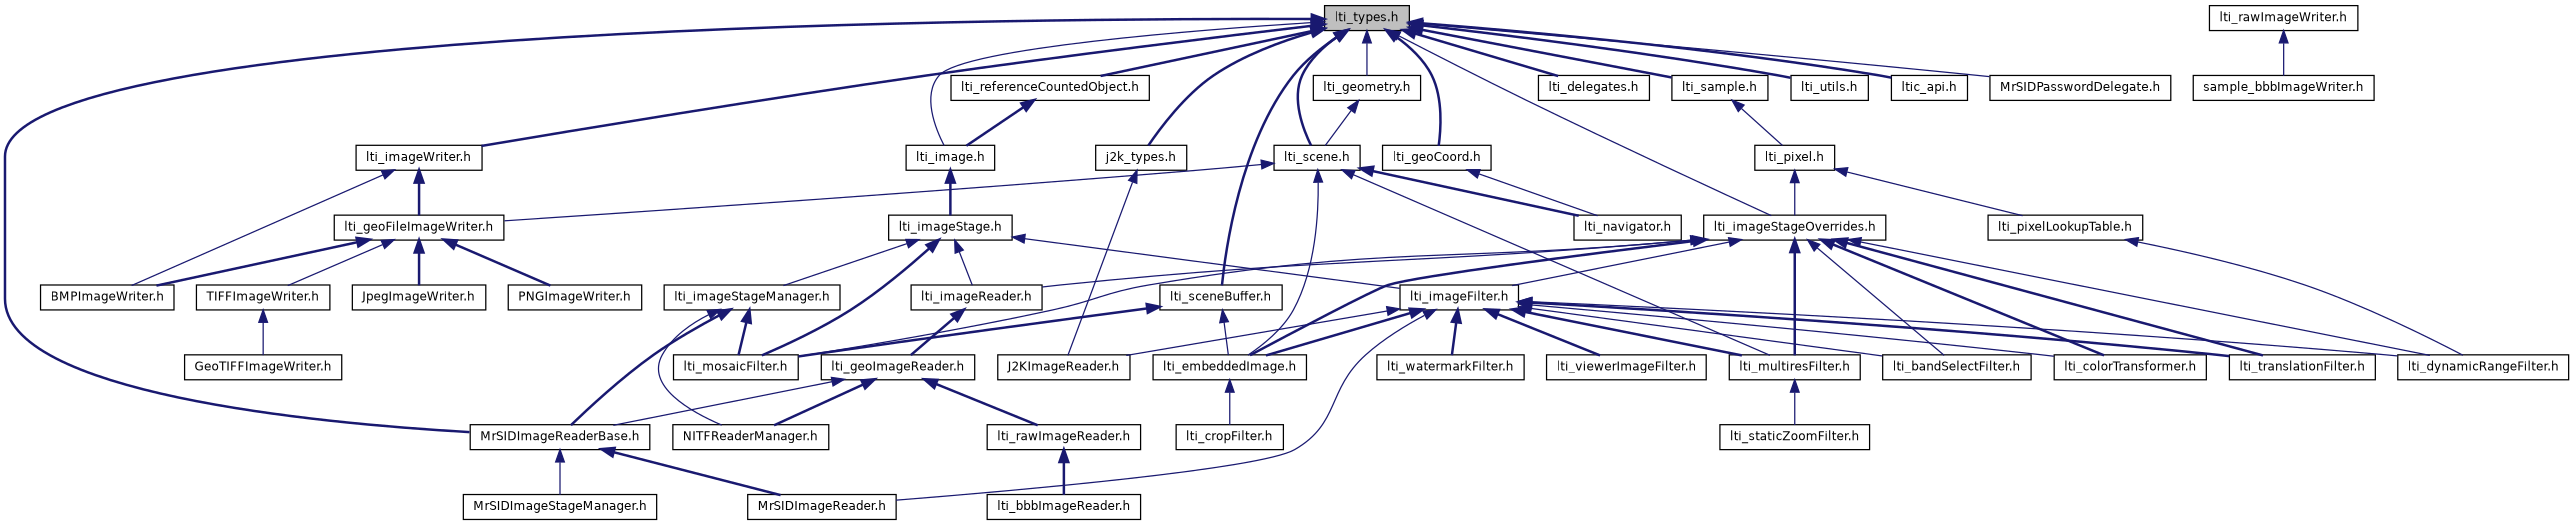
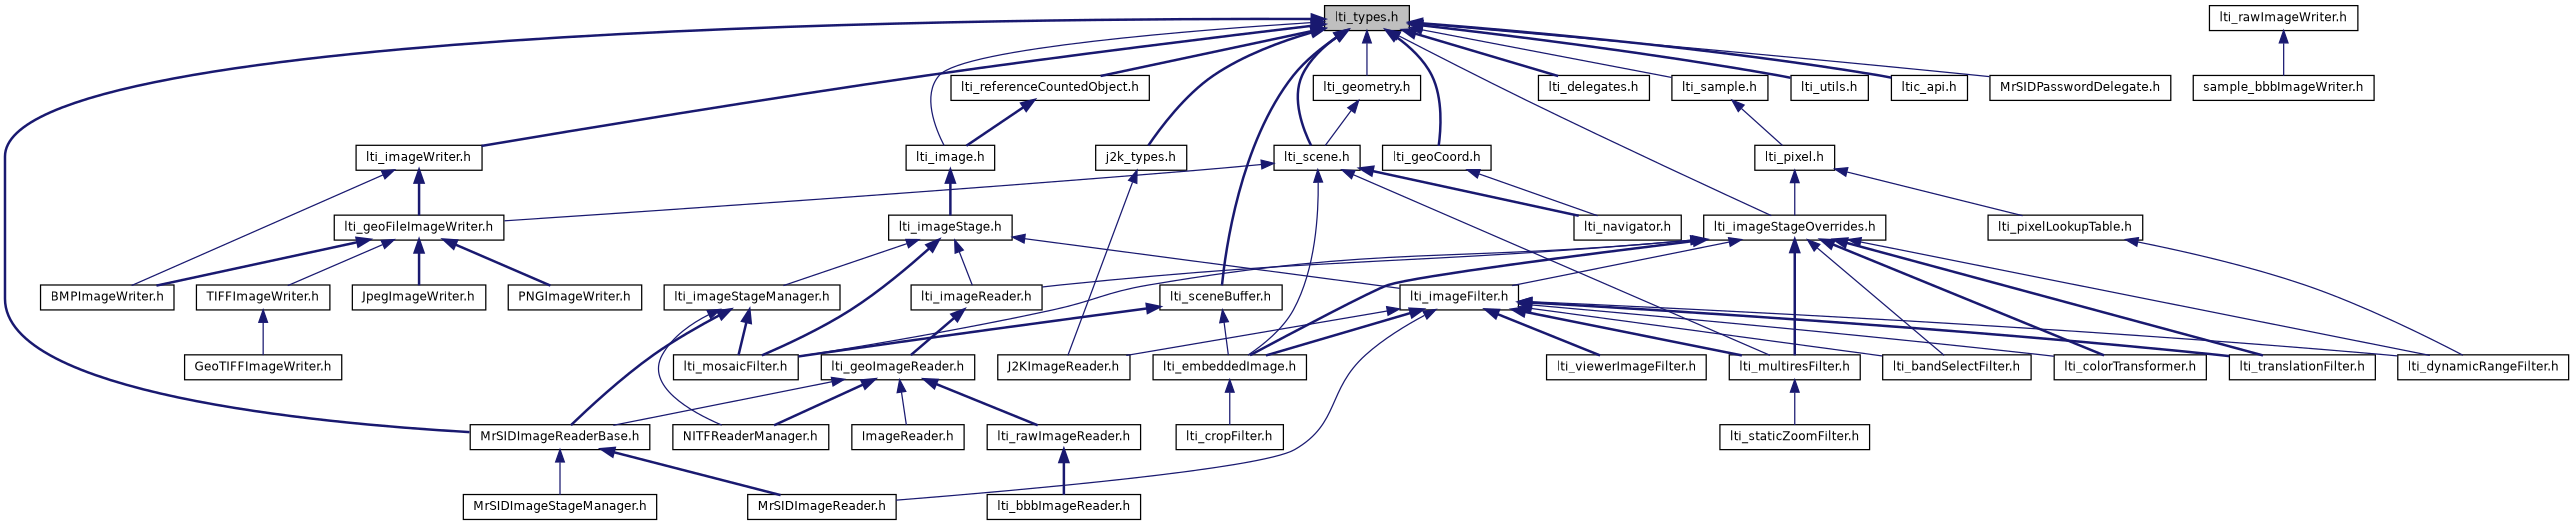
edge "lti_sample.h" -> "lti_types.h": style bold -> solid
node "lti_watermarkFilter.h": removed
node "ImageReader.h": added
